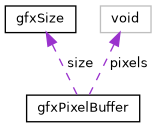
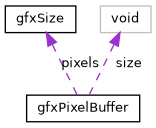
edge "gfxPixelBuffer" -> "gfxSize": label " size" -> " pixels"
edge "gfxPixelBuffer" -> "void": label " pixels" -> " size"
